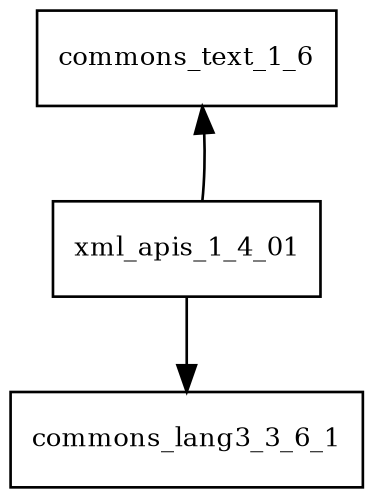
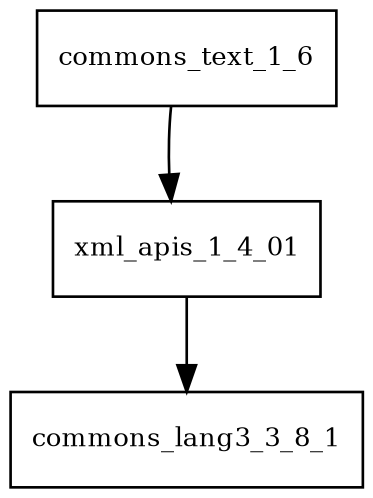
edge "xml_apis_1_4_01" -> "commons_text_1_6": reversed
node "commons_lang3_3_6_1": label "commons_lang3_3_6_1" -> "commons_lang3_3_8_1"
